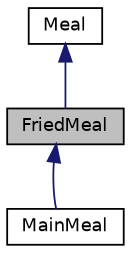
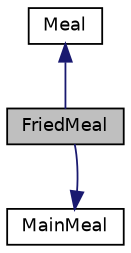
edge "MainMeal" -> "FriedMeal": reversed
